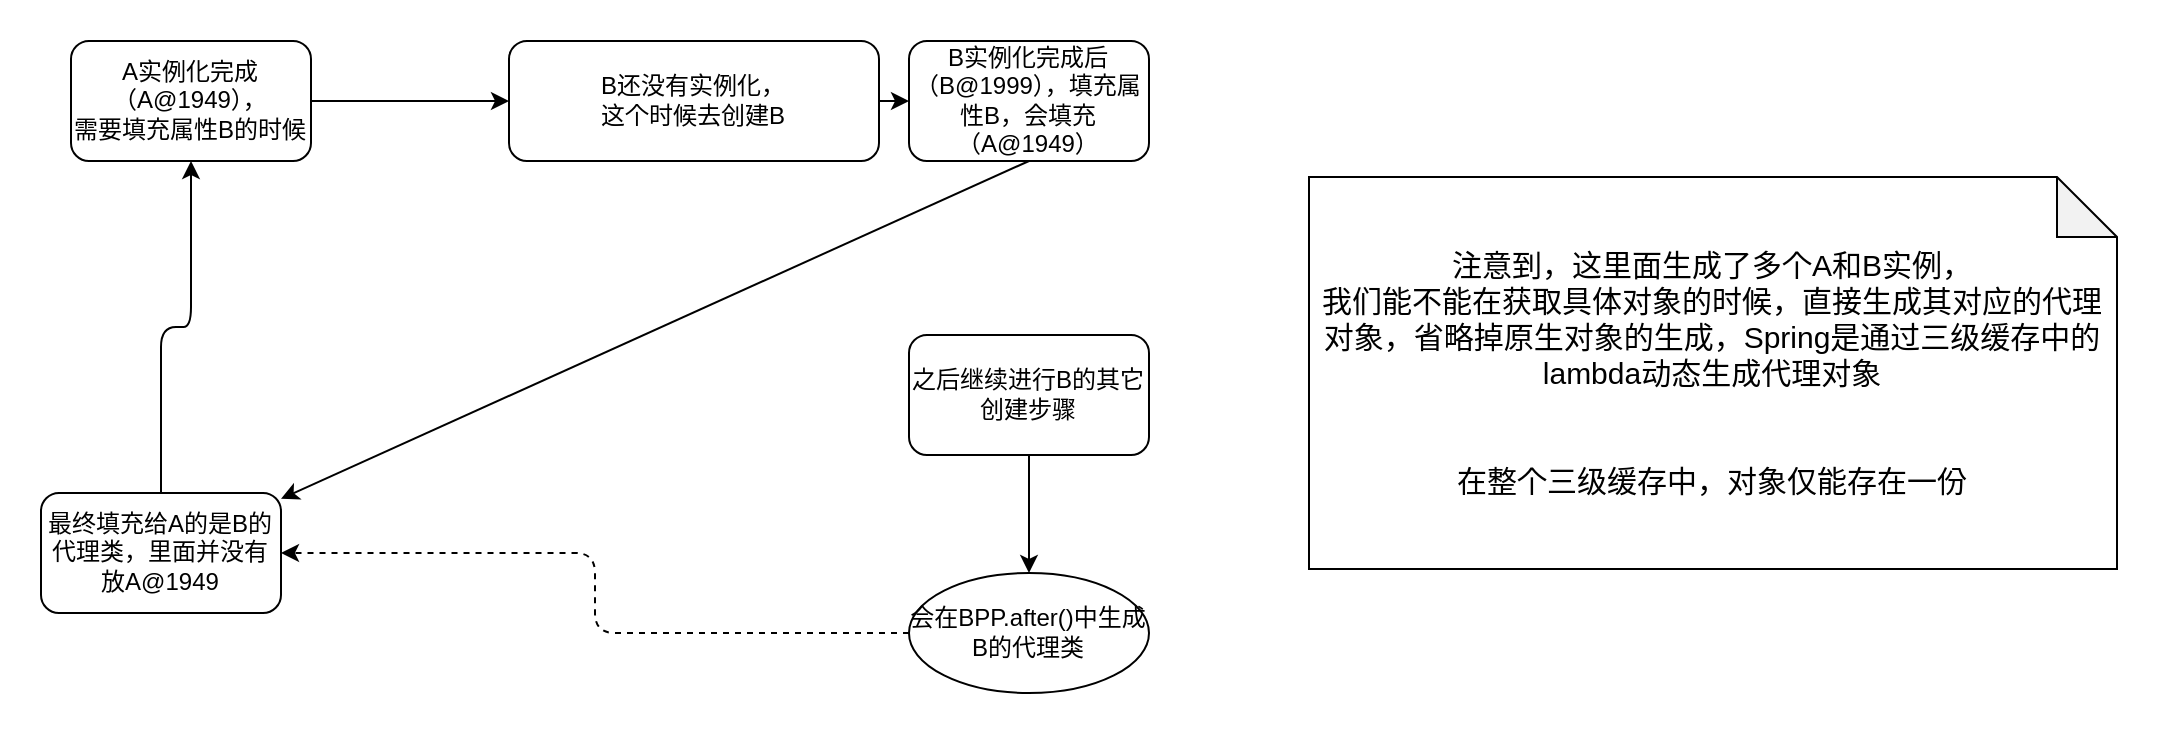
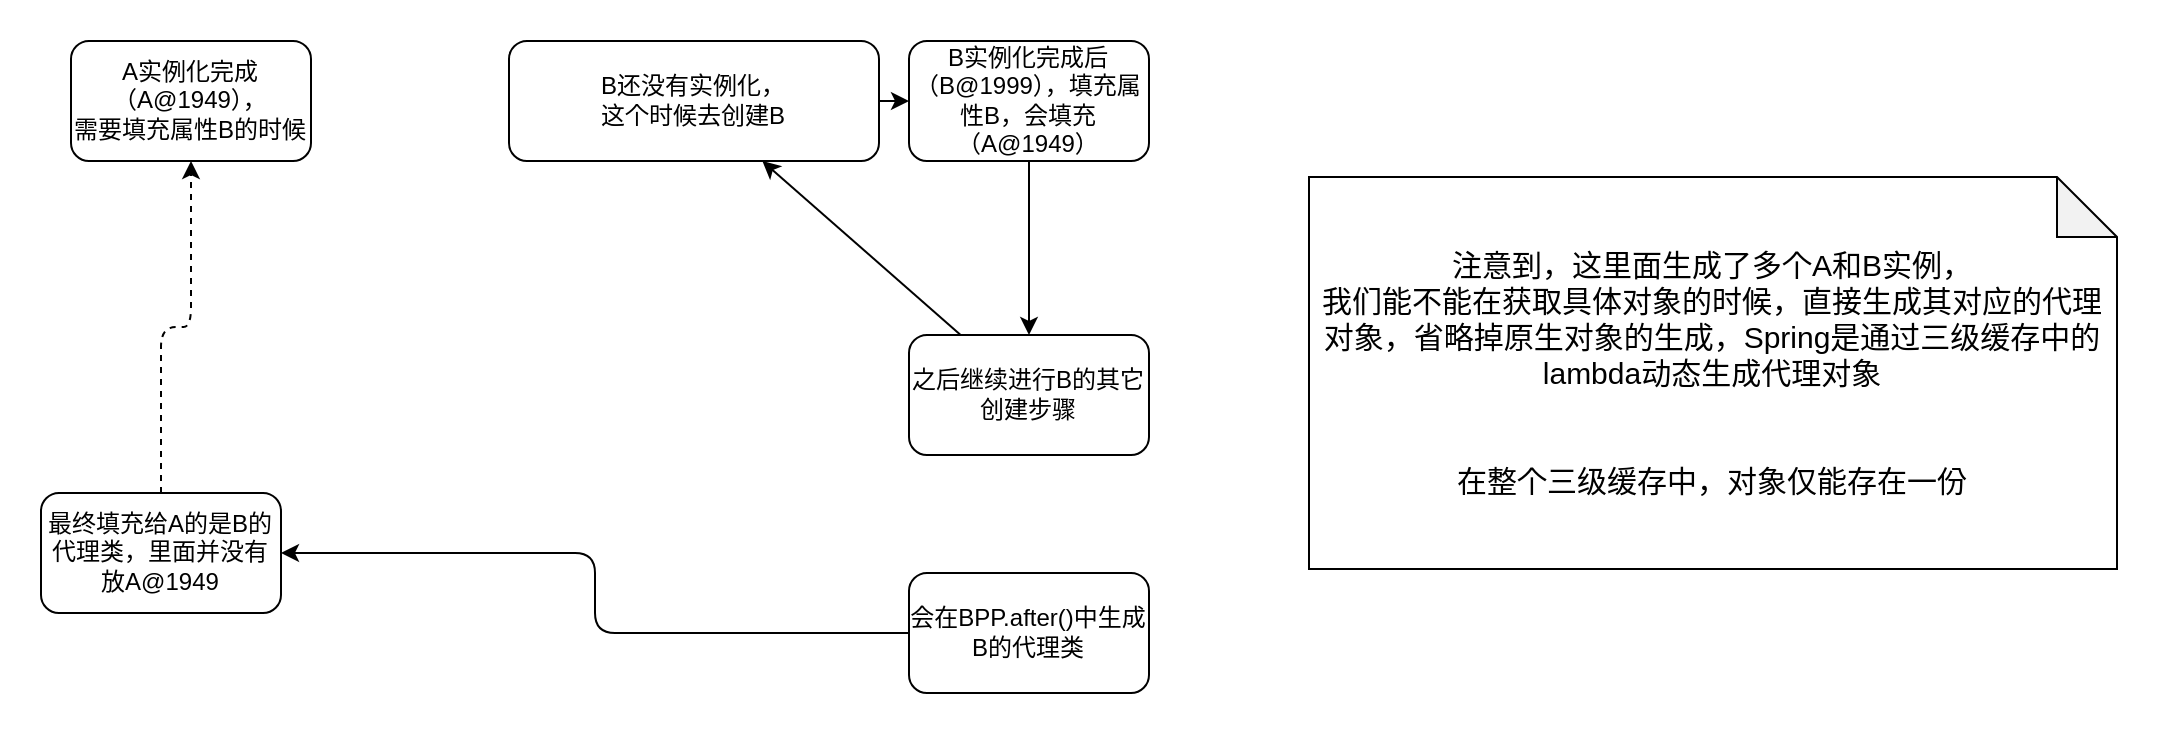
edge "A实例化完成（A@1949）， 需要填充属性B的时候" -> "B还没有实例化， 这个时候去创建B": removed
edge "B实例化完成后（B@1999），填充属性B，会填充（A@1949）" -> "最终填充给A的是B的代理类，里面并没有放A@1949": now "B实例化完成后（B@1999），填充属性B，会填充（A@1949）" -> "之后继续进行B的其它创建步骤"
edge "最终填充给A的是B的代理类，里面并没有放A@1949" -> "A实例化完成（A@1949）， 需要填充属性B的时候": style solid -> dashed
edge "之后继续进行B的其它创建步骤" -> "会在BPP.after()中生成B的代理类": now "之后继续进行B的其它创建步骤" -> "B还没有实例化， 这个时候去创建B"
edge "会在BPP.after()中生成B的代理类" -> "最终填充给A的是B的代理类，里面并没有放A@1949": style dashed -> solid
node "会在BPP.after()中生成B的代理类": shape ellipse -> rounded rectangle
